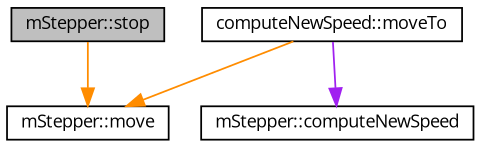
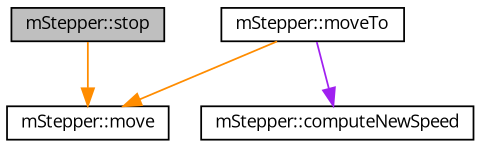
node "computeNewSpeed::moveTo": label "computeNewSpeed::moveTo" -> "mStepper::moveTo"
